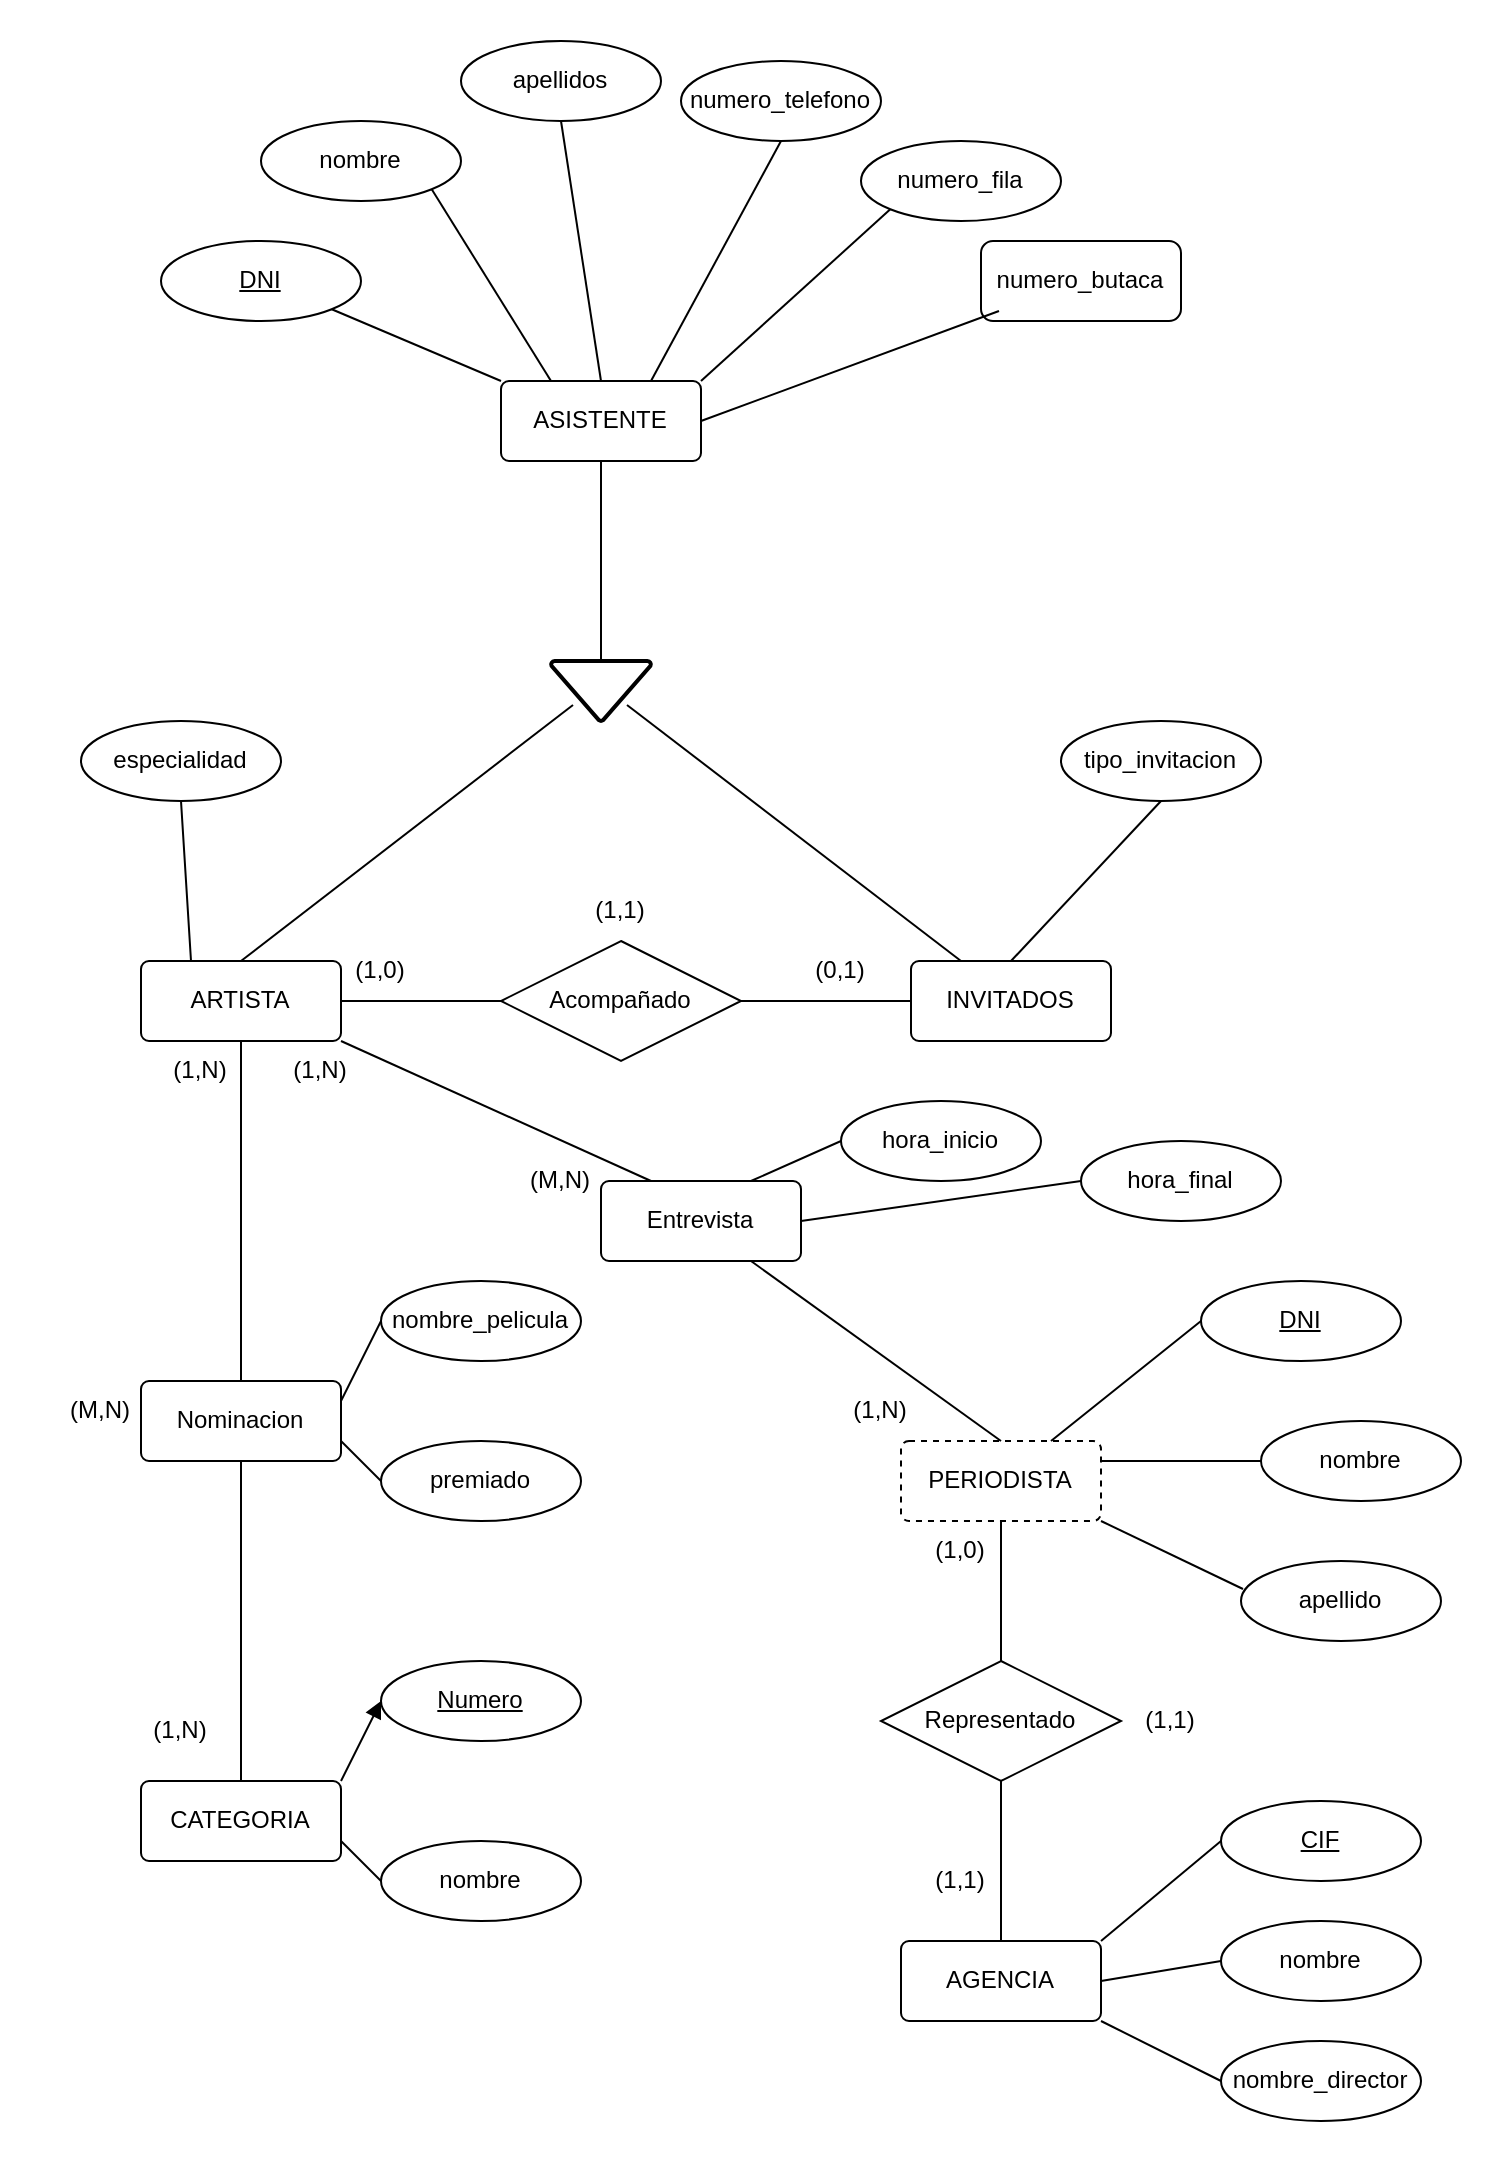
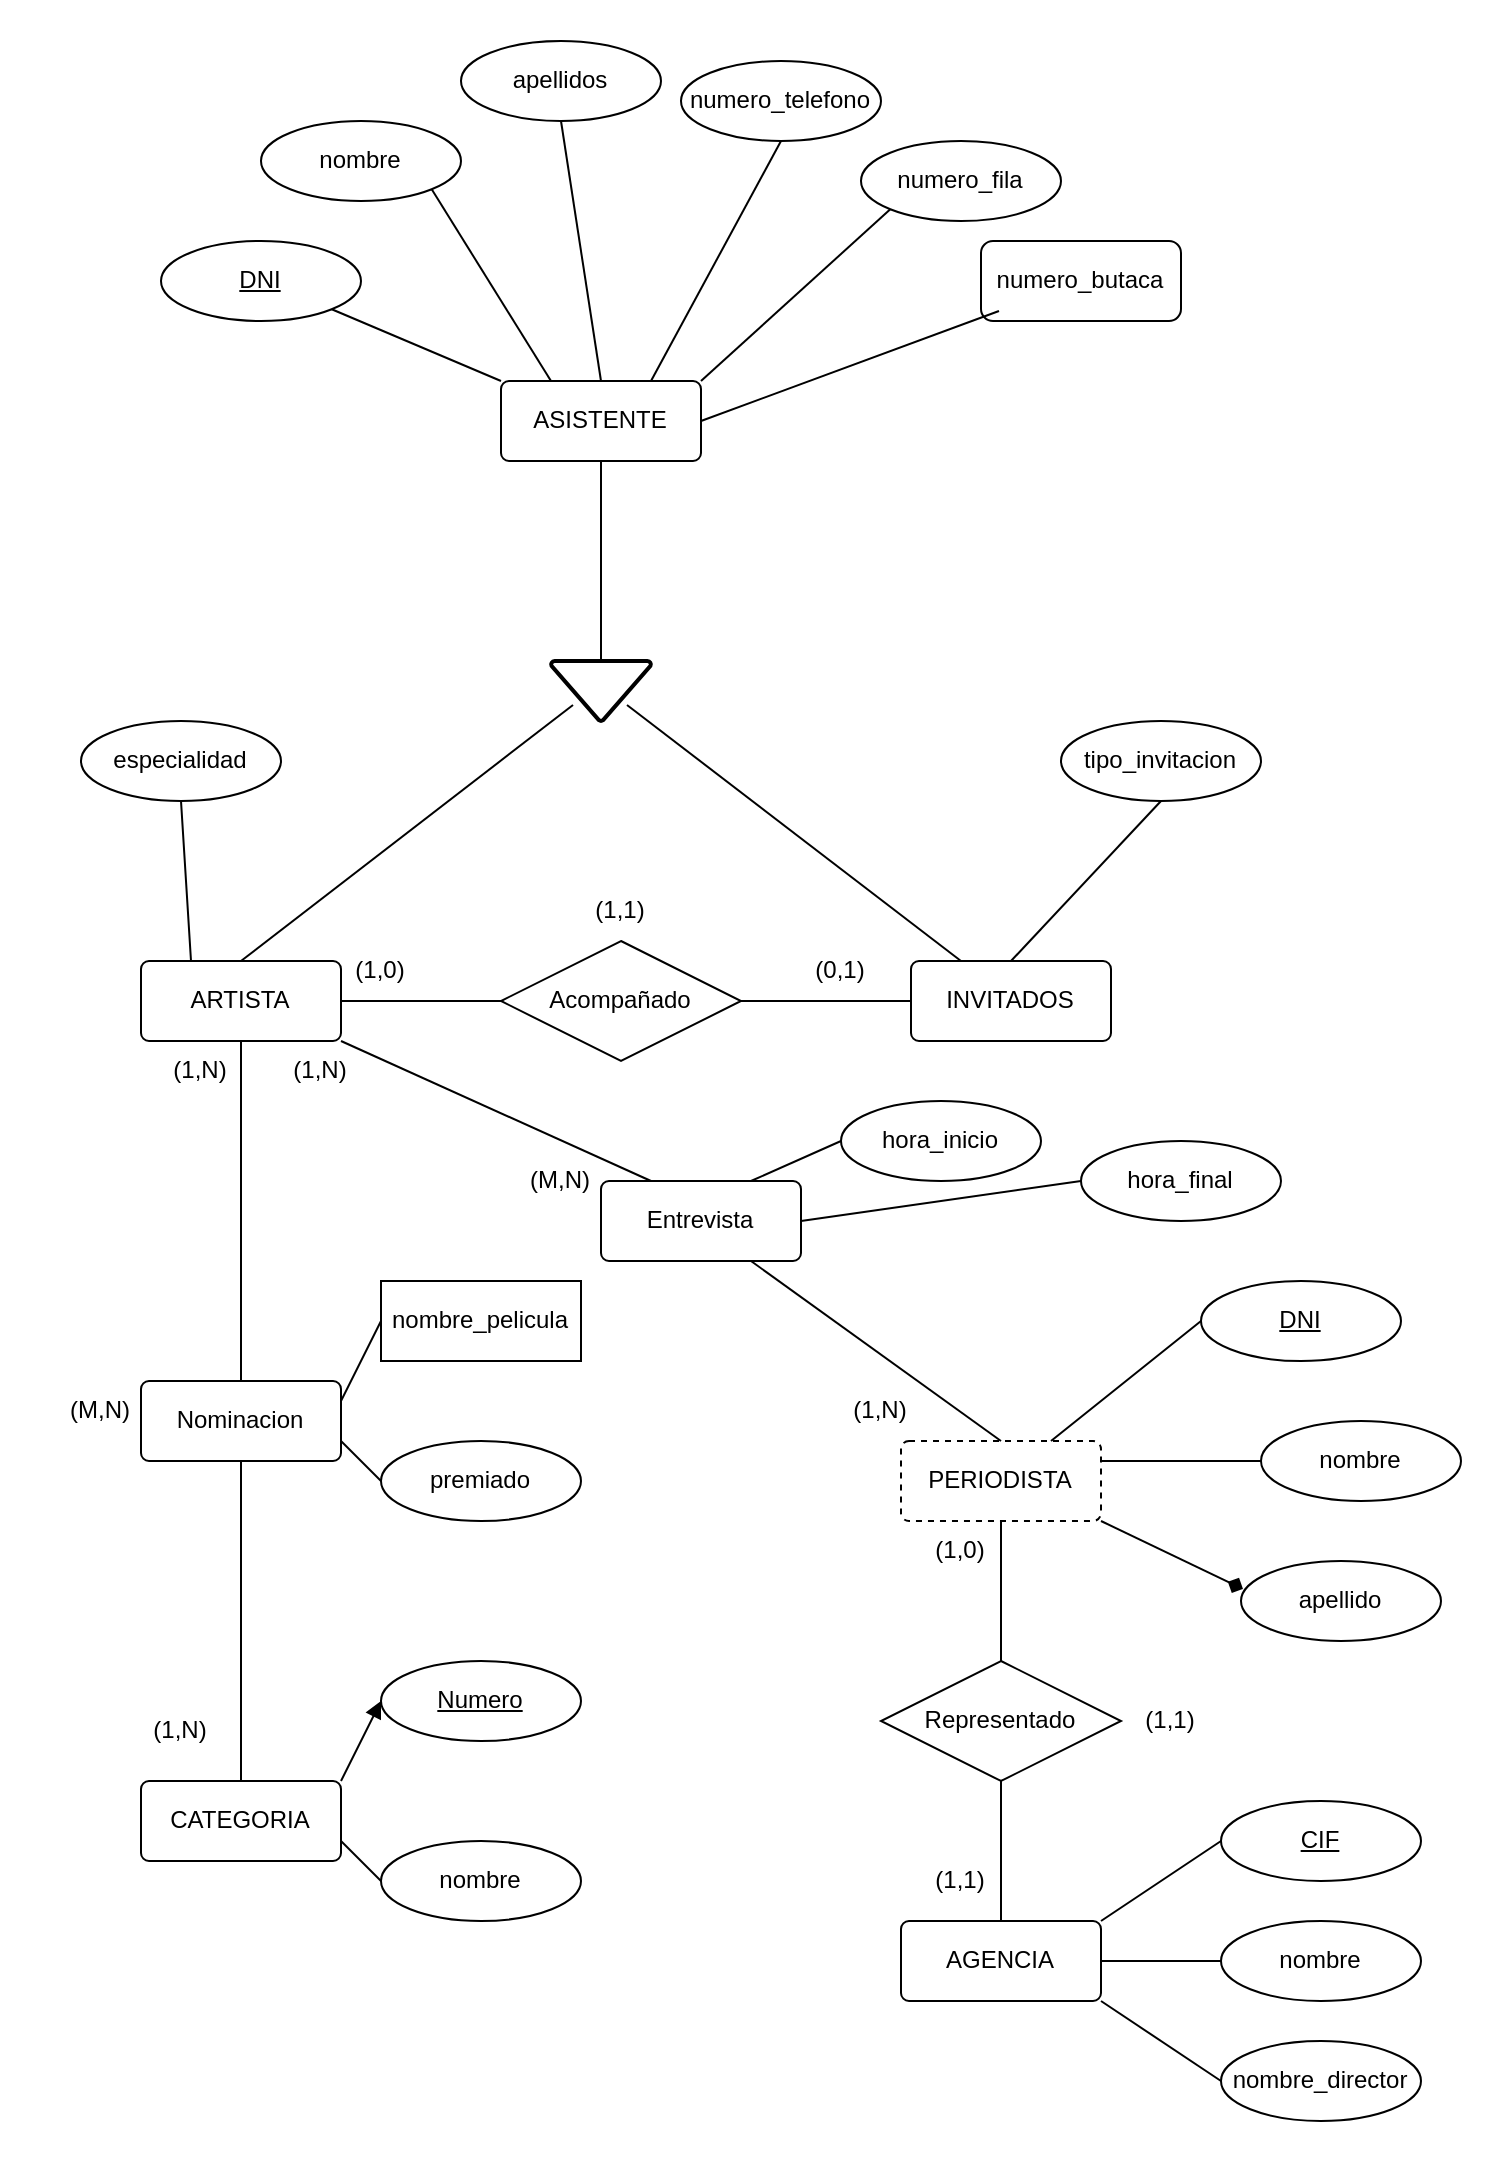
node "nombre_pelicula": shape ellipse -> rectangle
edge "PERIODISTA" -- "apellido": arrowhead none -> diamond
node "AGENCIA": moved (1001, 1981) -> (1001, 1961)
